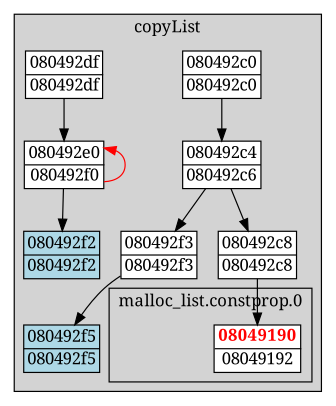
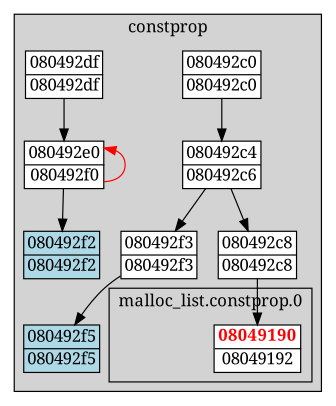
cluster "copyList": label "copyList" -> "constprop"
